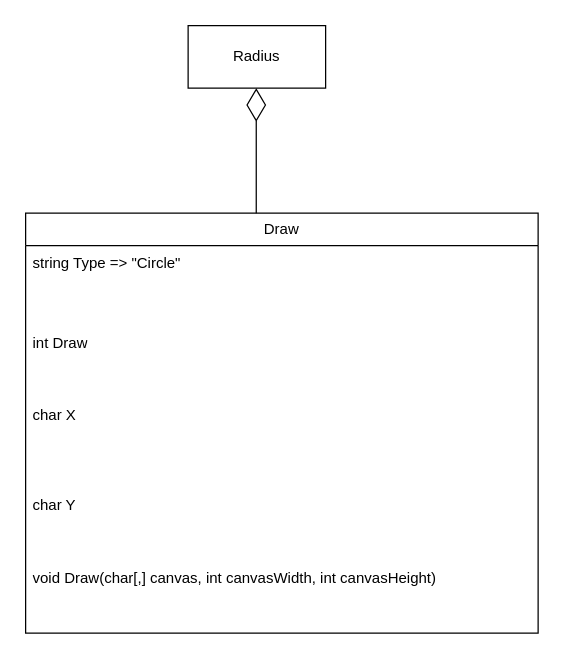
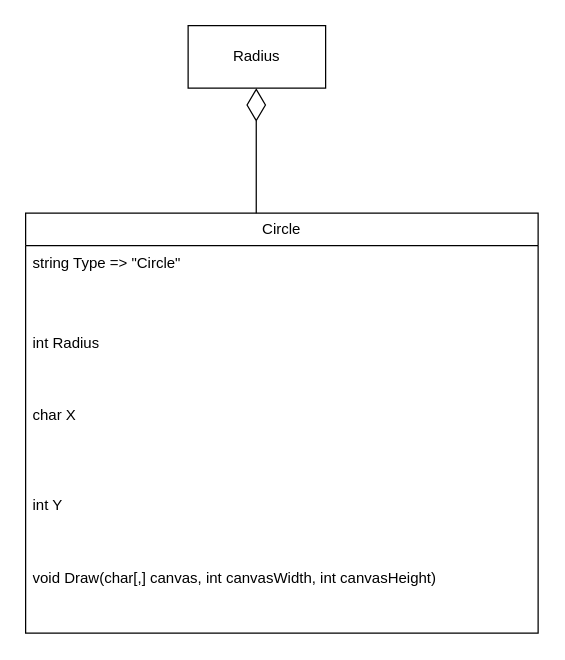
node "Draw": label "Draw" -> "Circle"
node "int Draw": label "int Draw" -> "int Radius"
node "char Y": label "char Y" -> "int Y"
